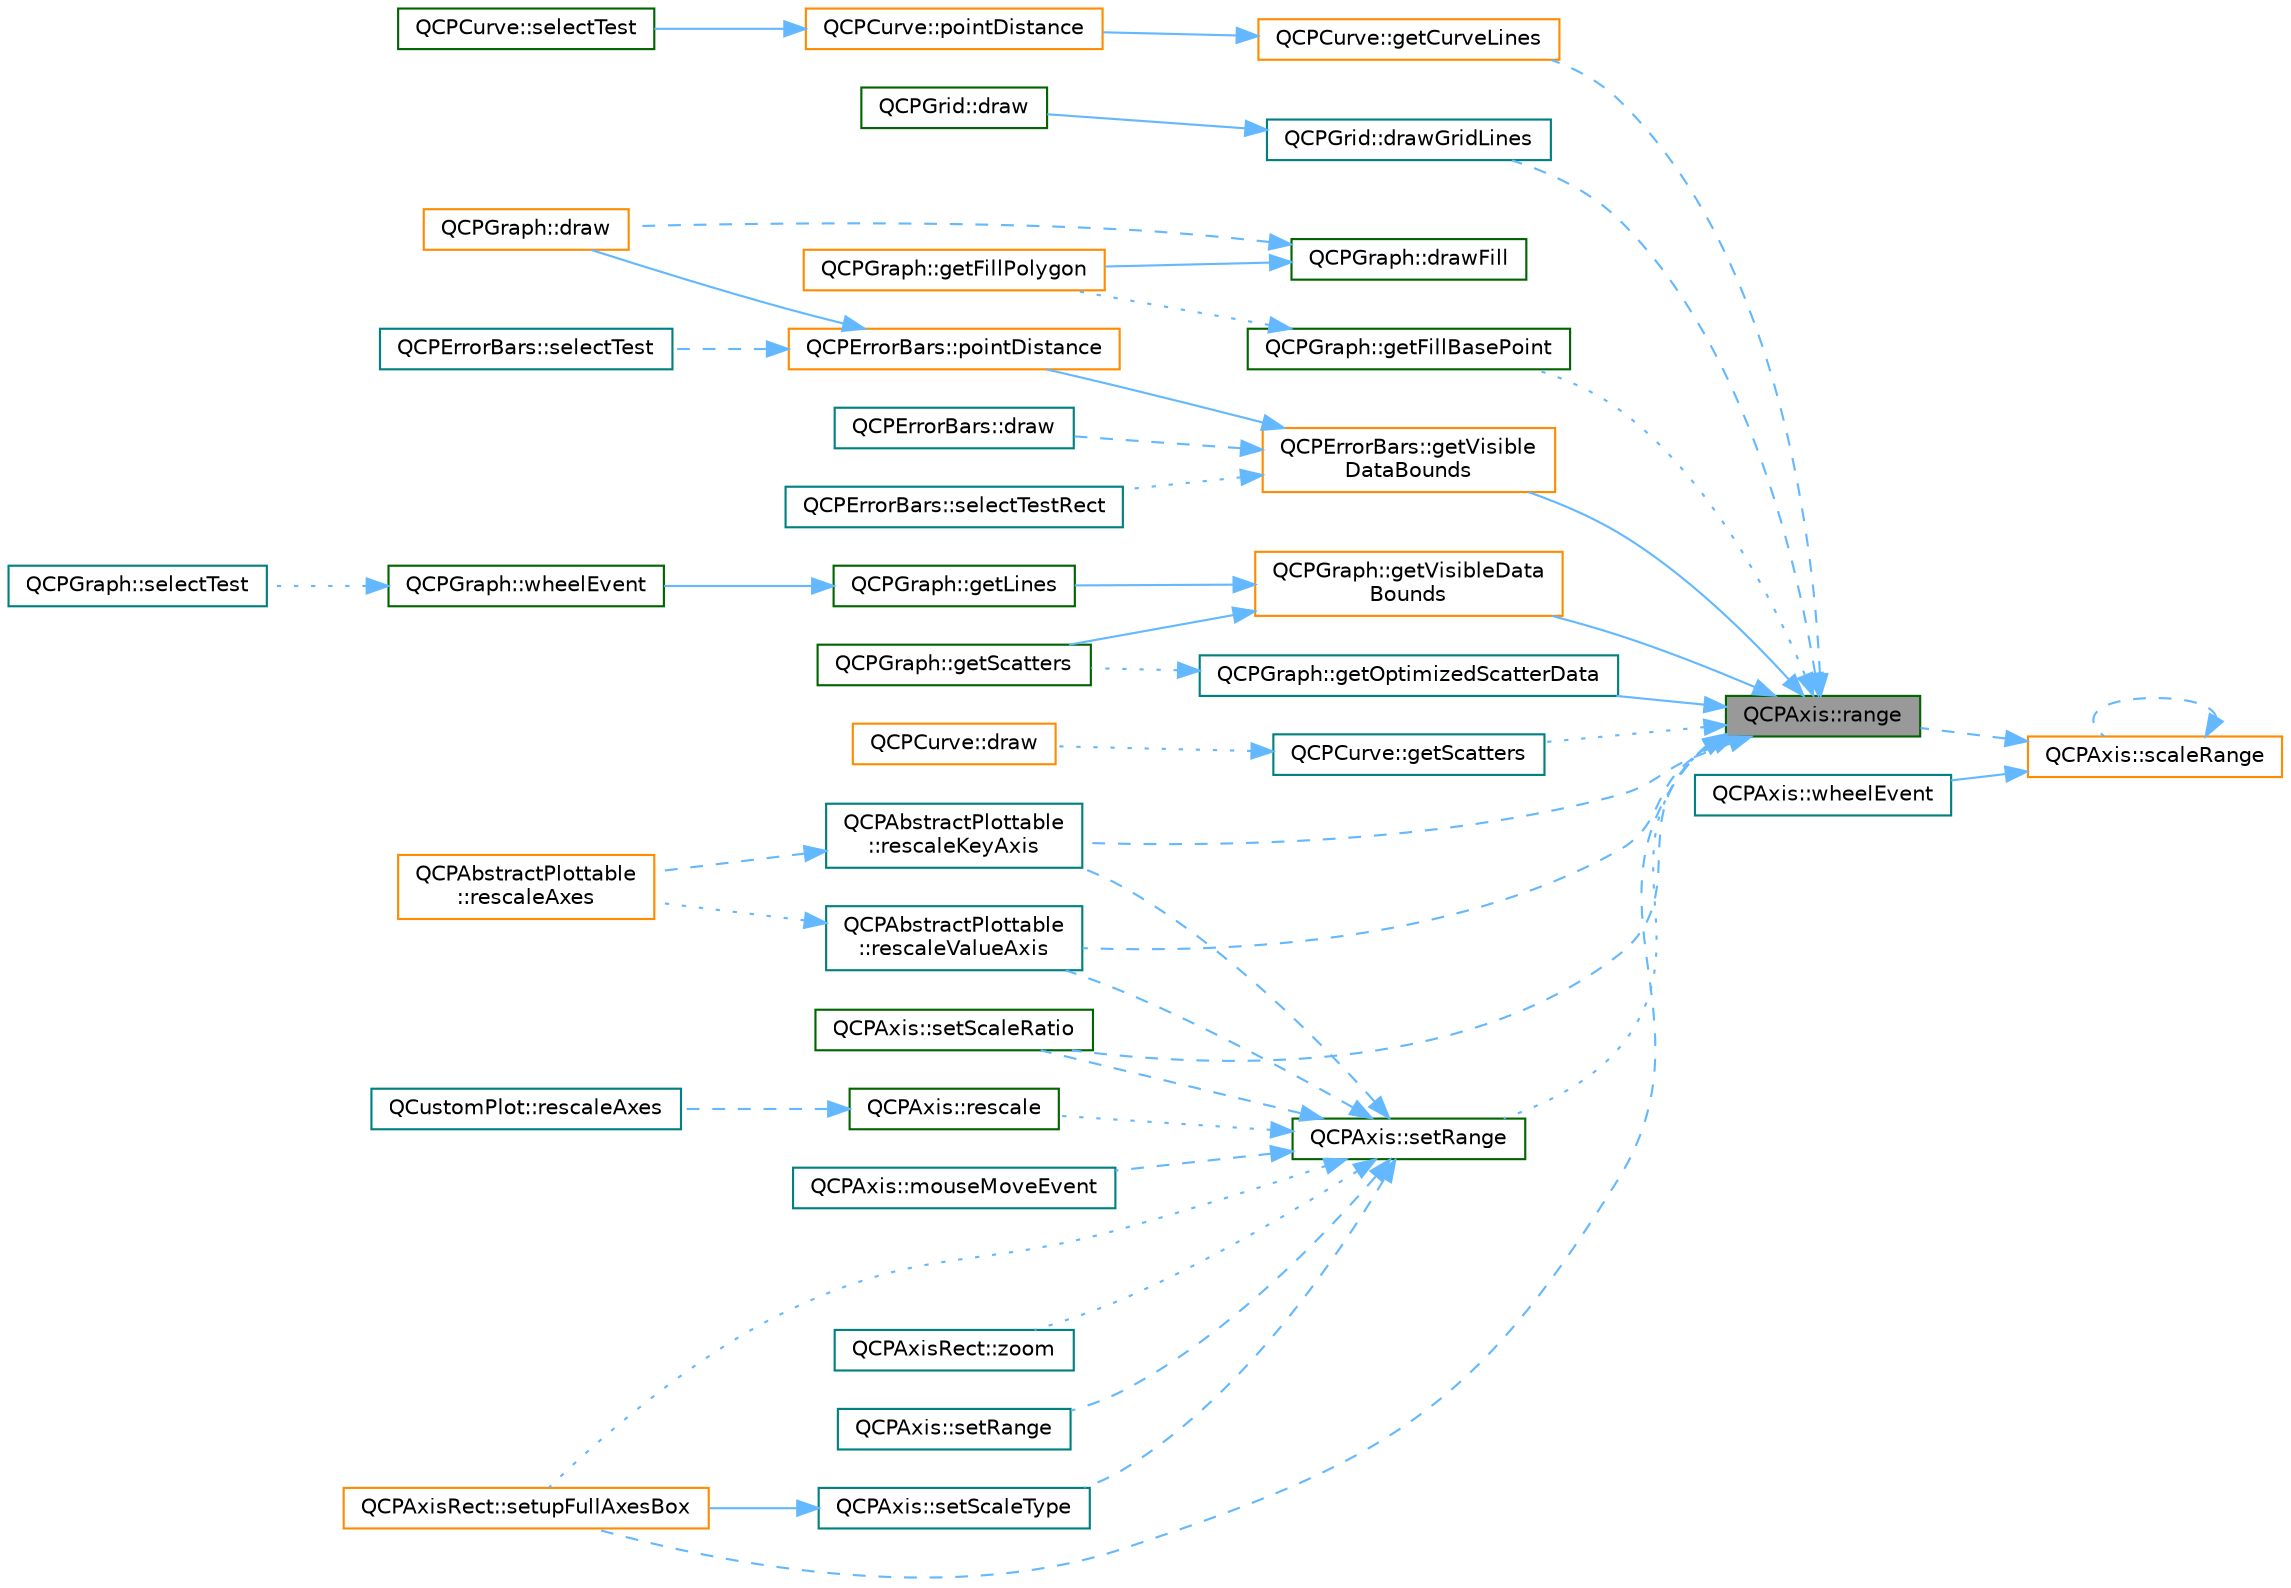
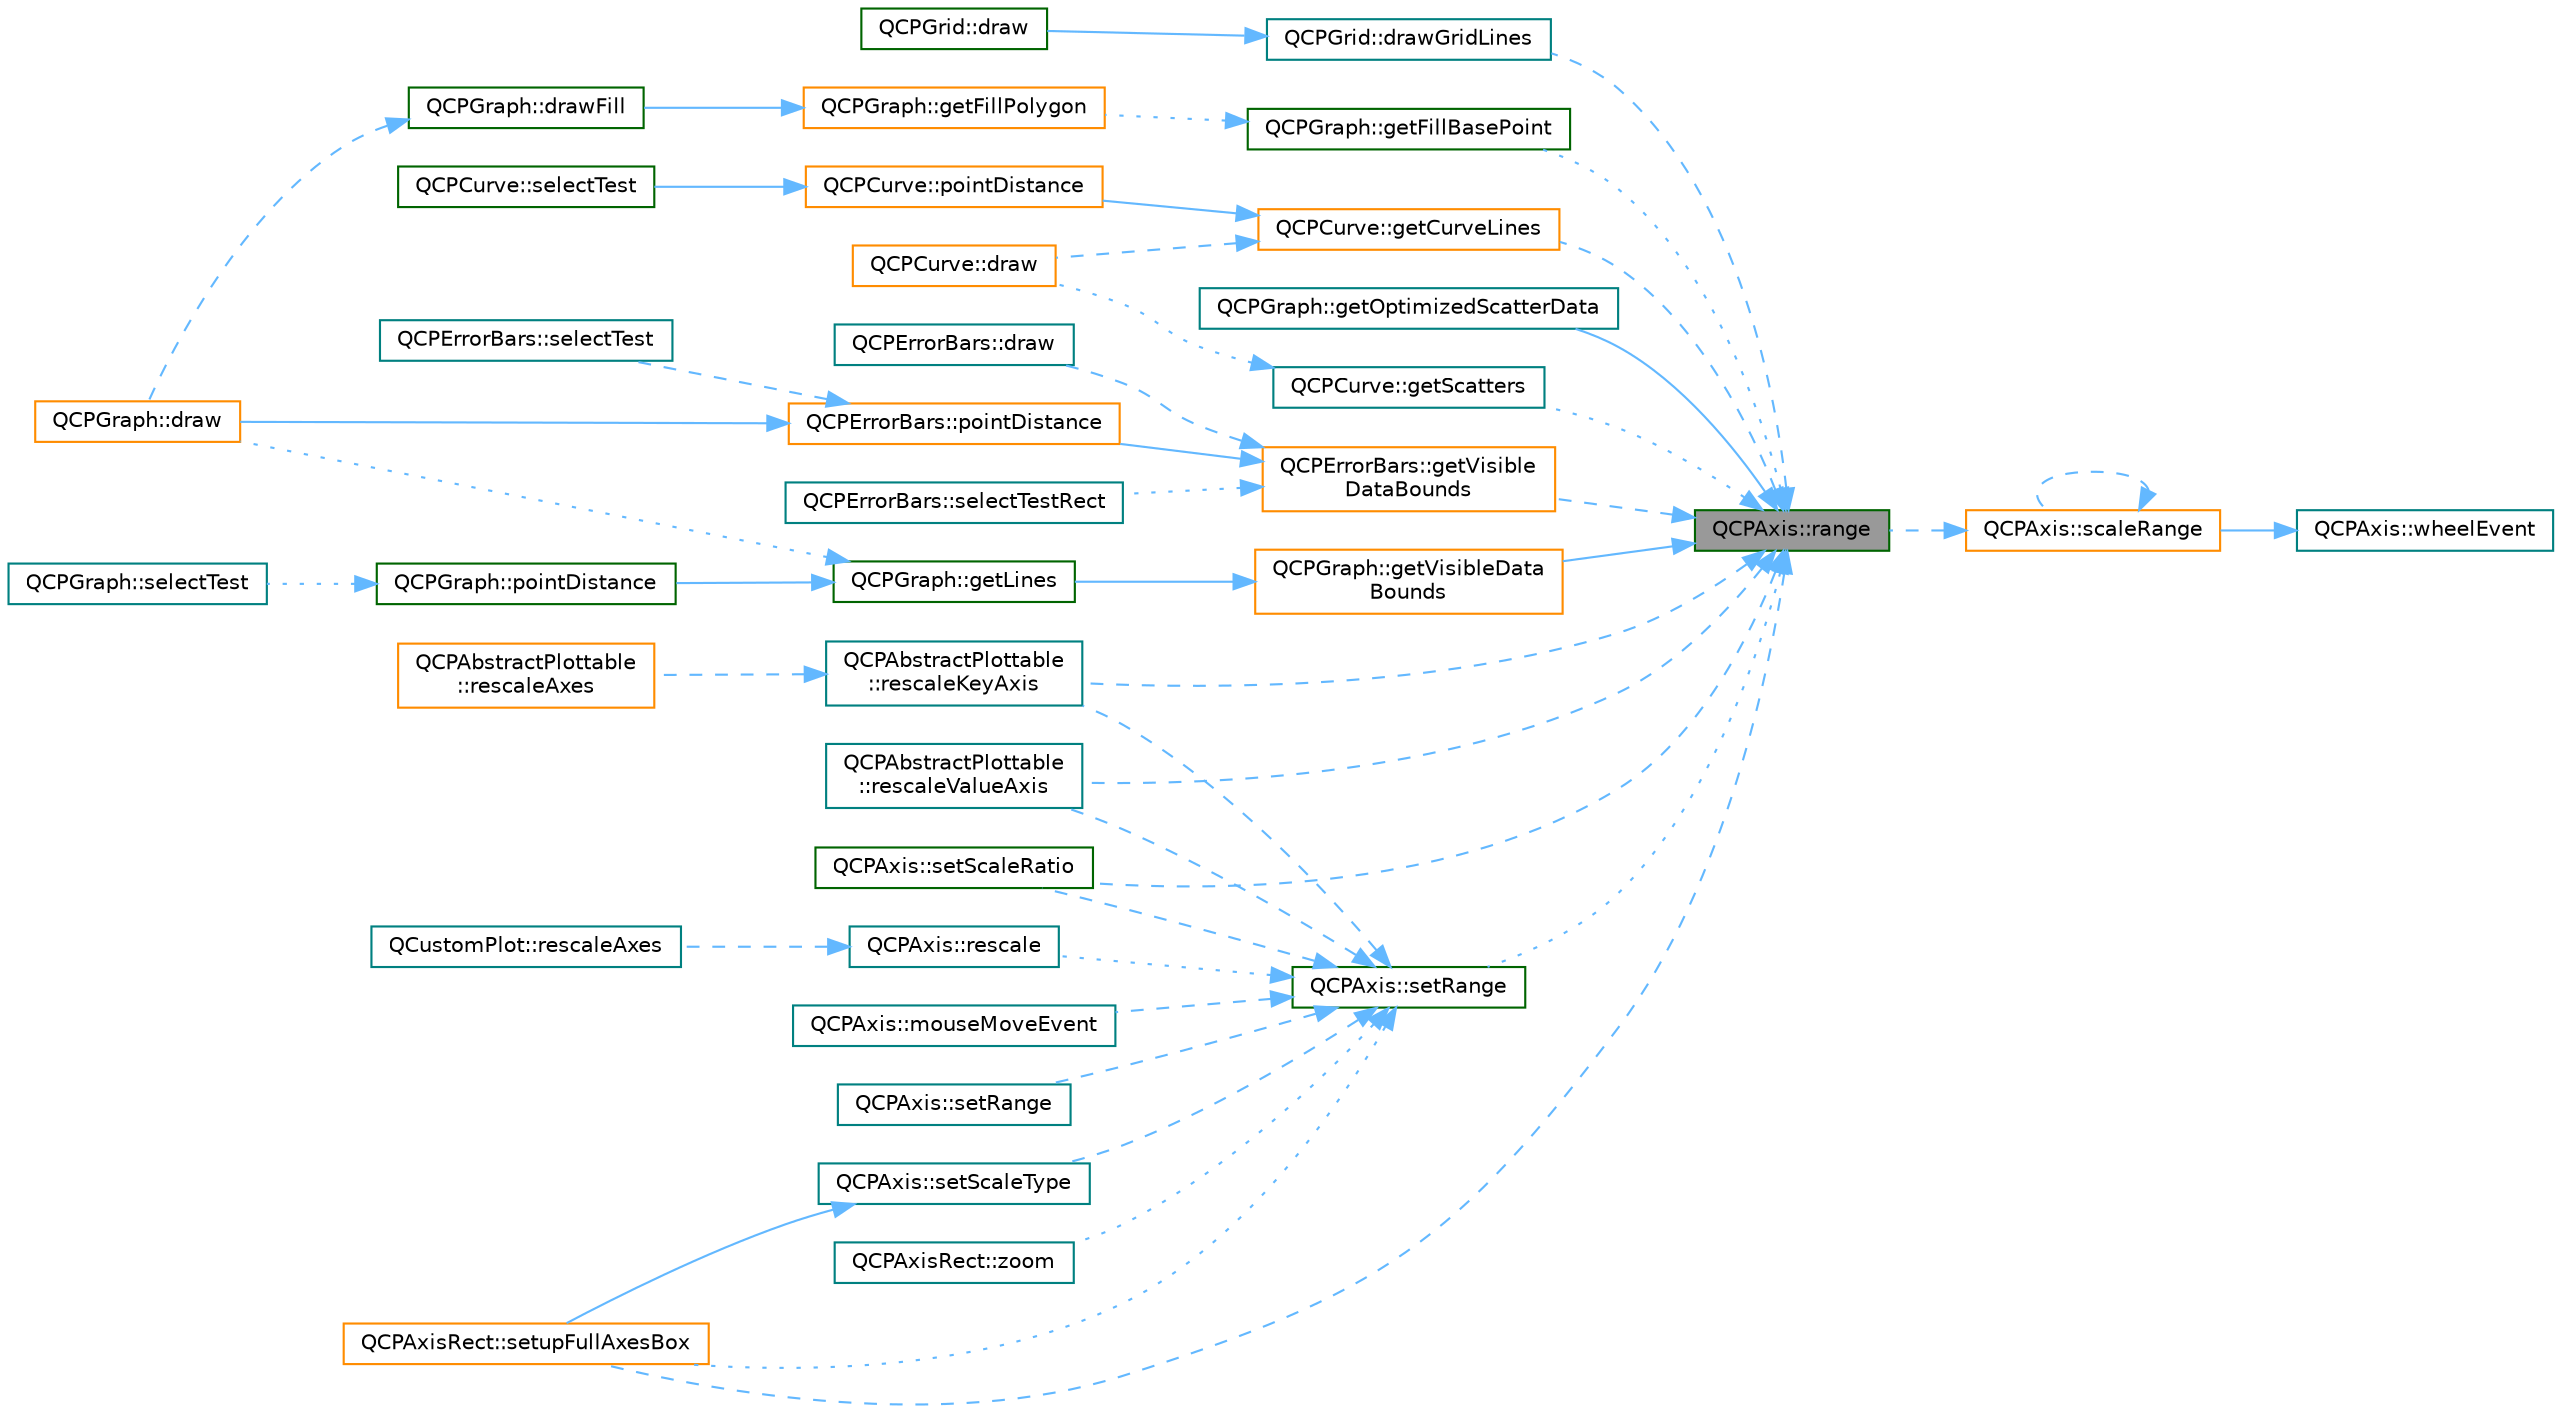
edge "QCPCurve::draw" -> "QCPCurve::getCurveLines": added
edge "QCPGraph::getFillPolygon" -> "QCPGraph::drawFill": reversed
edge "QCPGraph::draw" -> "QCPGraph::getLines": added
edge "QCPErrorBars::getVisible DataBounds" -> "QCPAxis::range": style solid -> dashed
node "QCPGraph::wheelEvent": label "QCPGraph::wheelEvent" -> "QCPGraph::pointDistance"
node "QCPGraph::getScatters": removed
edge "QCPAxis::wheelEvent" -> "QCPAxis::scaleRange": reversed
edge "QCPAbstractPlottable ::rescaleAxes" -> "QCPAbstractPlottable ::rescaleValueAxis": removed
node "QCPAxis::rescale": color darkgreen -> teal
